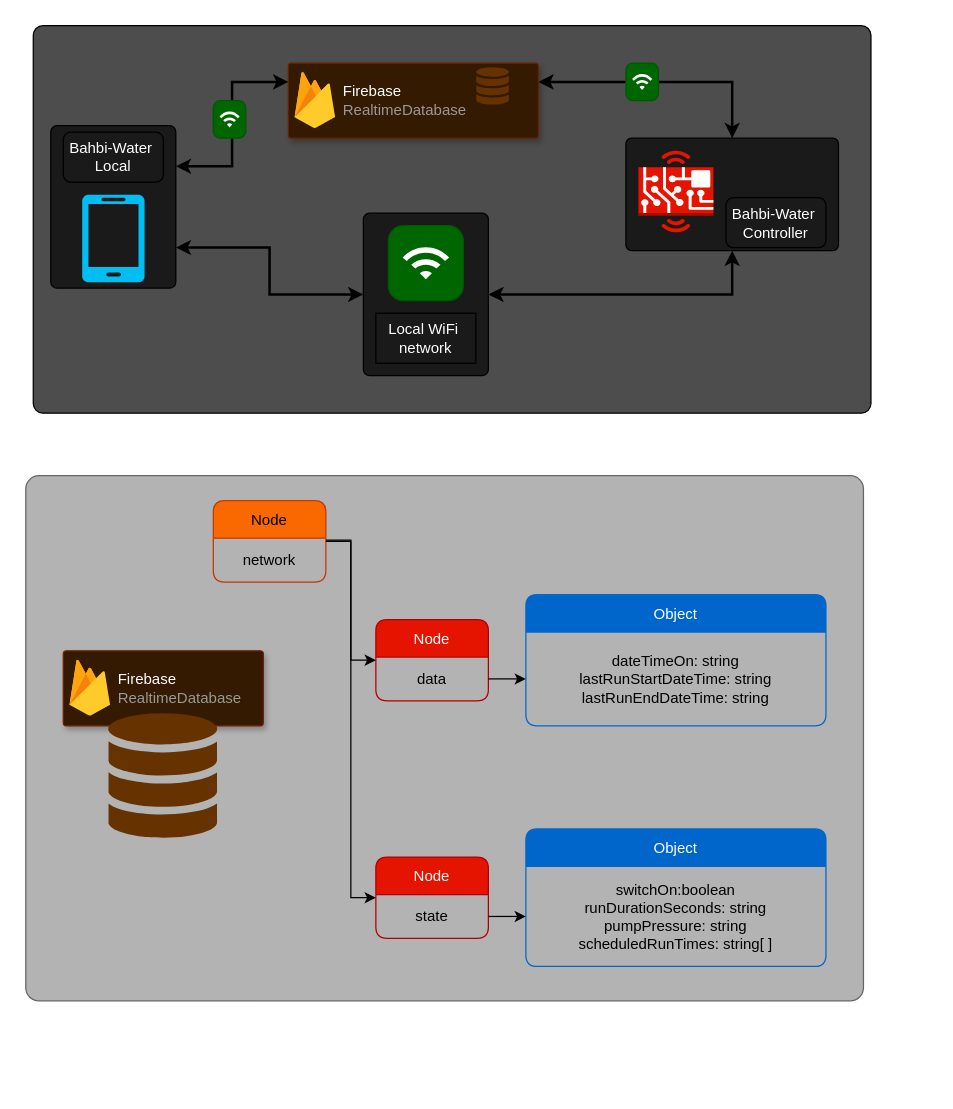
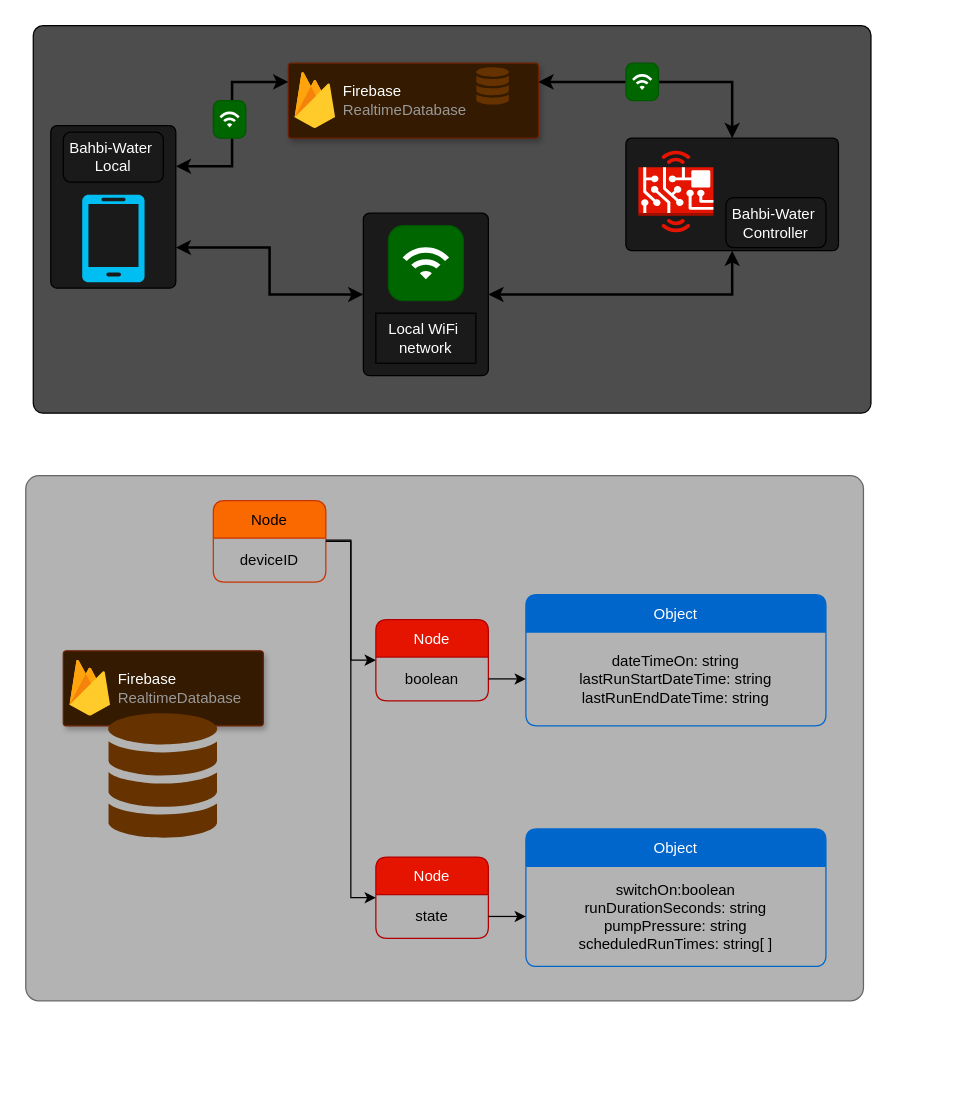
node "network": label "network" -> "deviceID"
node "data": label "data" -> "boolean"
